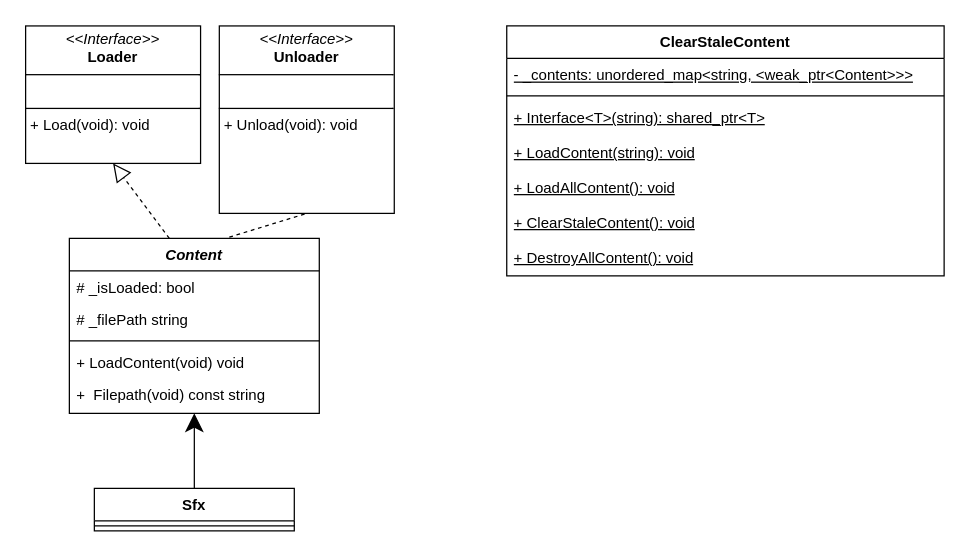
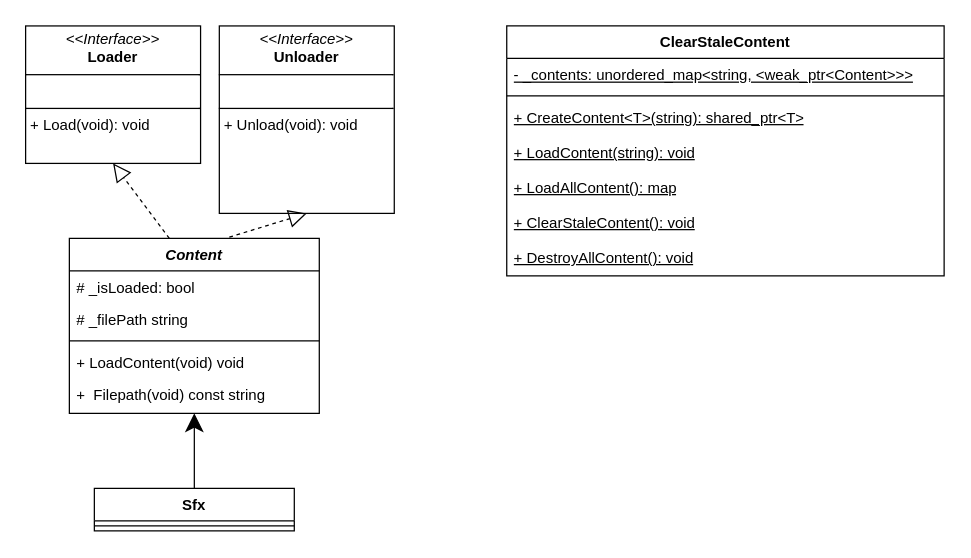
node "+ Interface<T>(string): shared_ptr<T>": label "+ Interface<T>(string): shared_ptr<T>" -> "+ CreateContent<T>(string): shared_ptr<T>"
node "+ LoadAllContent(): void": label "+ LoadAllContent(): void" -> "+ LoadAllContent(): map"
edge "<<Interface>> Unloader + Unload(void): void" -- "Content": arrowhead none -> block
